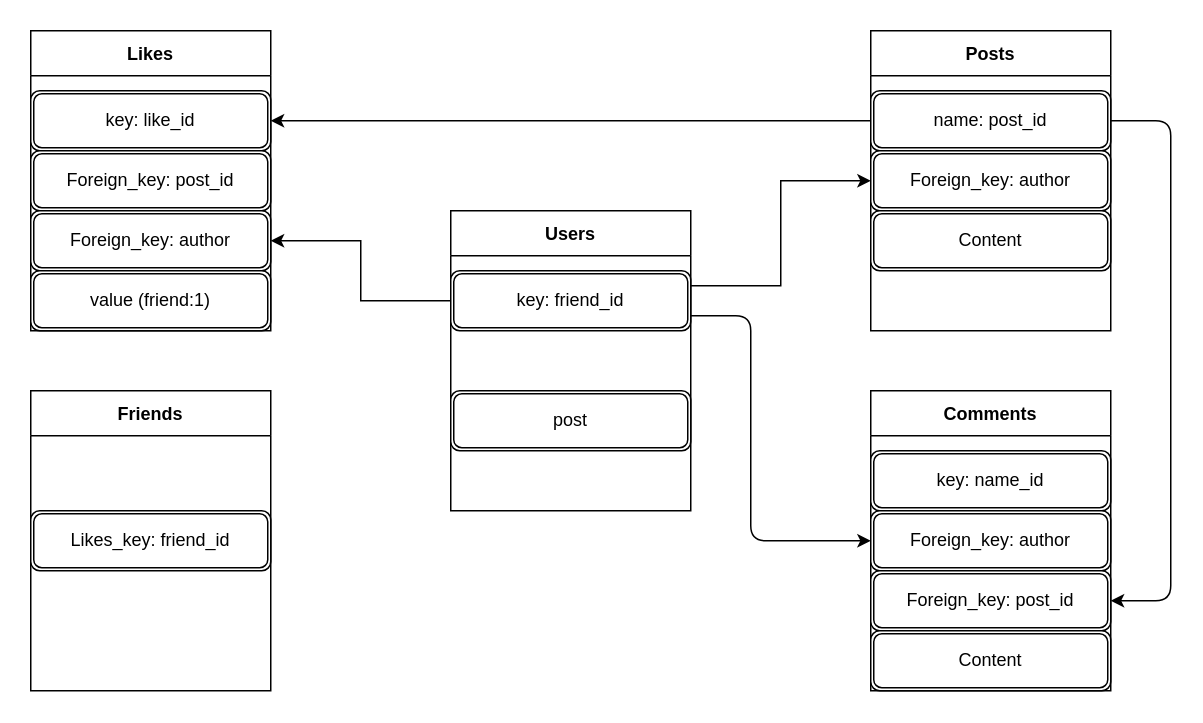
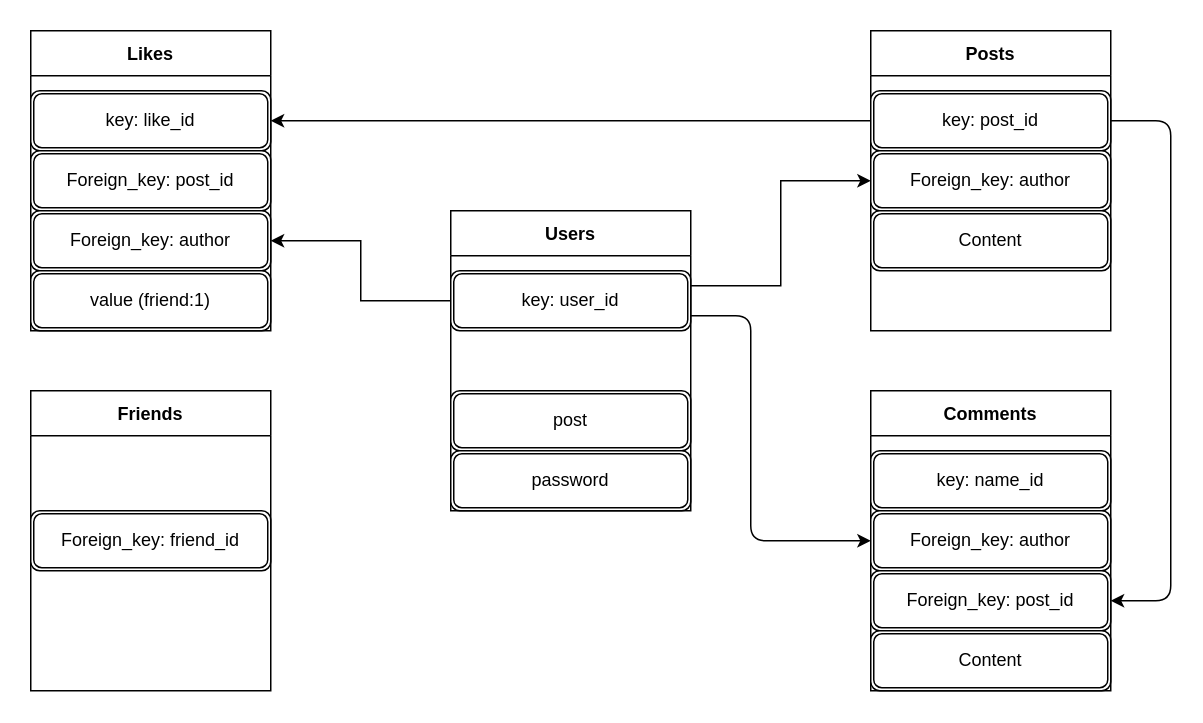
node "name: post_id": label "name: post_id" -> "key: post_id"
node "key: friend_id": label "key: friend_id" -> "key: user_id"
node "password": added
node "Likes_key: friend_id": label "Likes_key: friend_id" -> "Foreign_key: friend_id"
